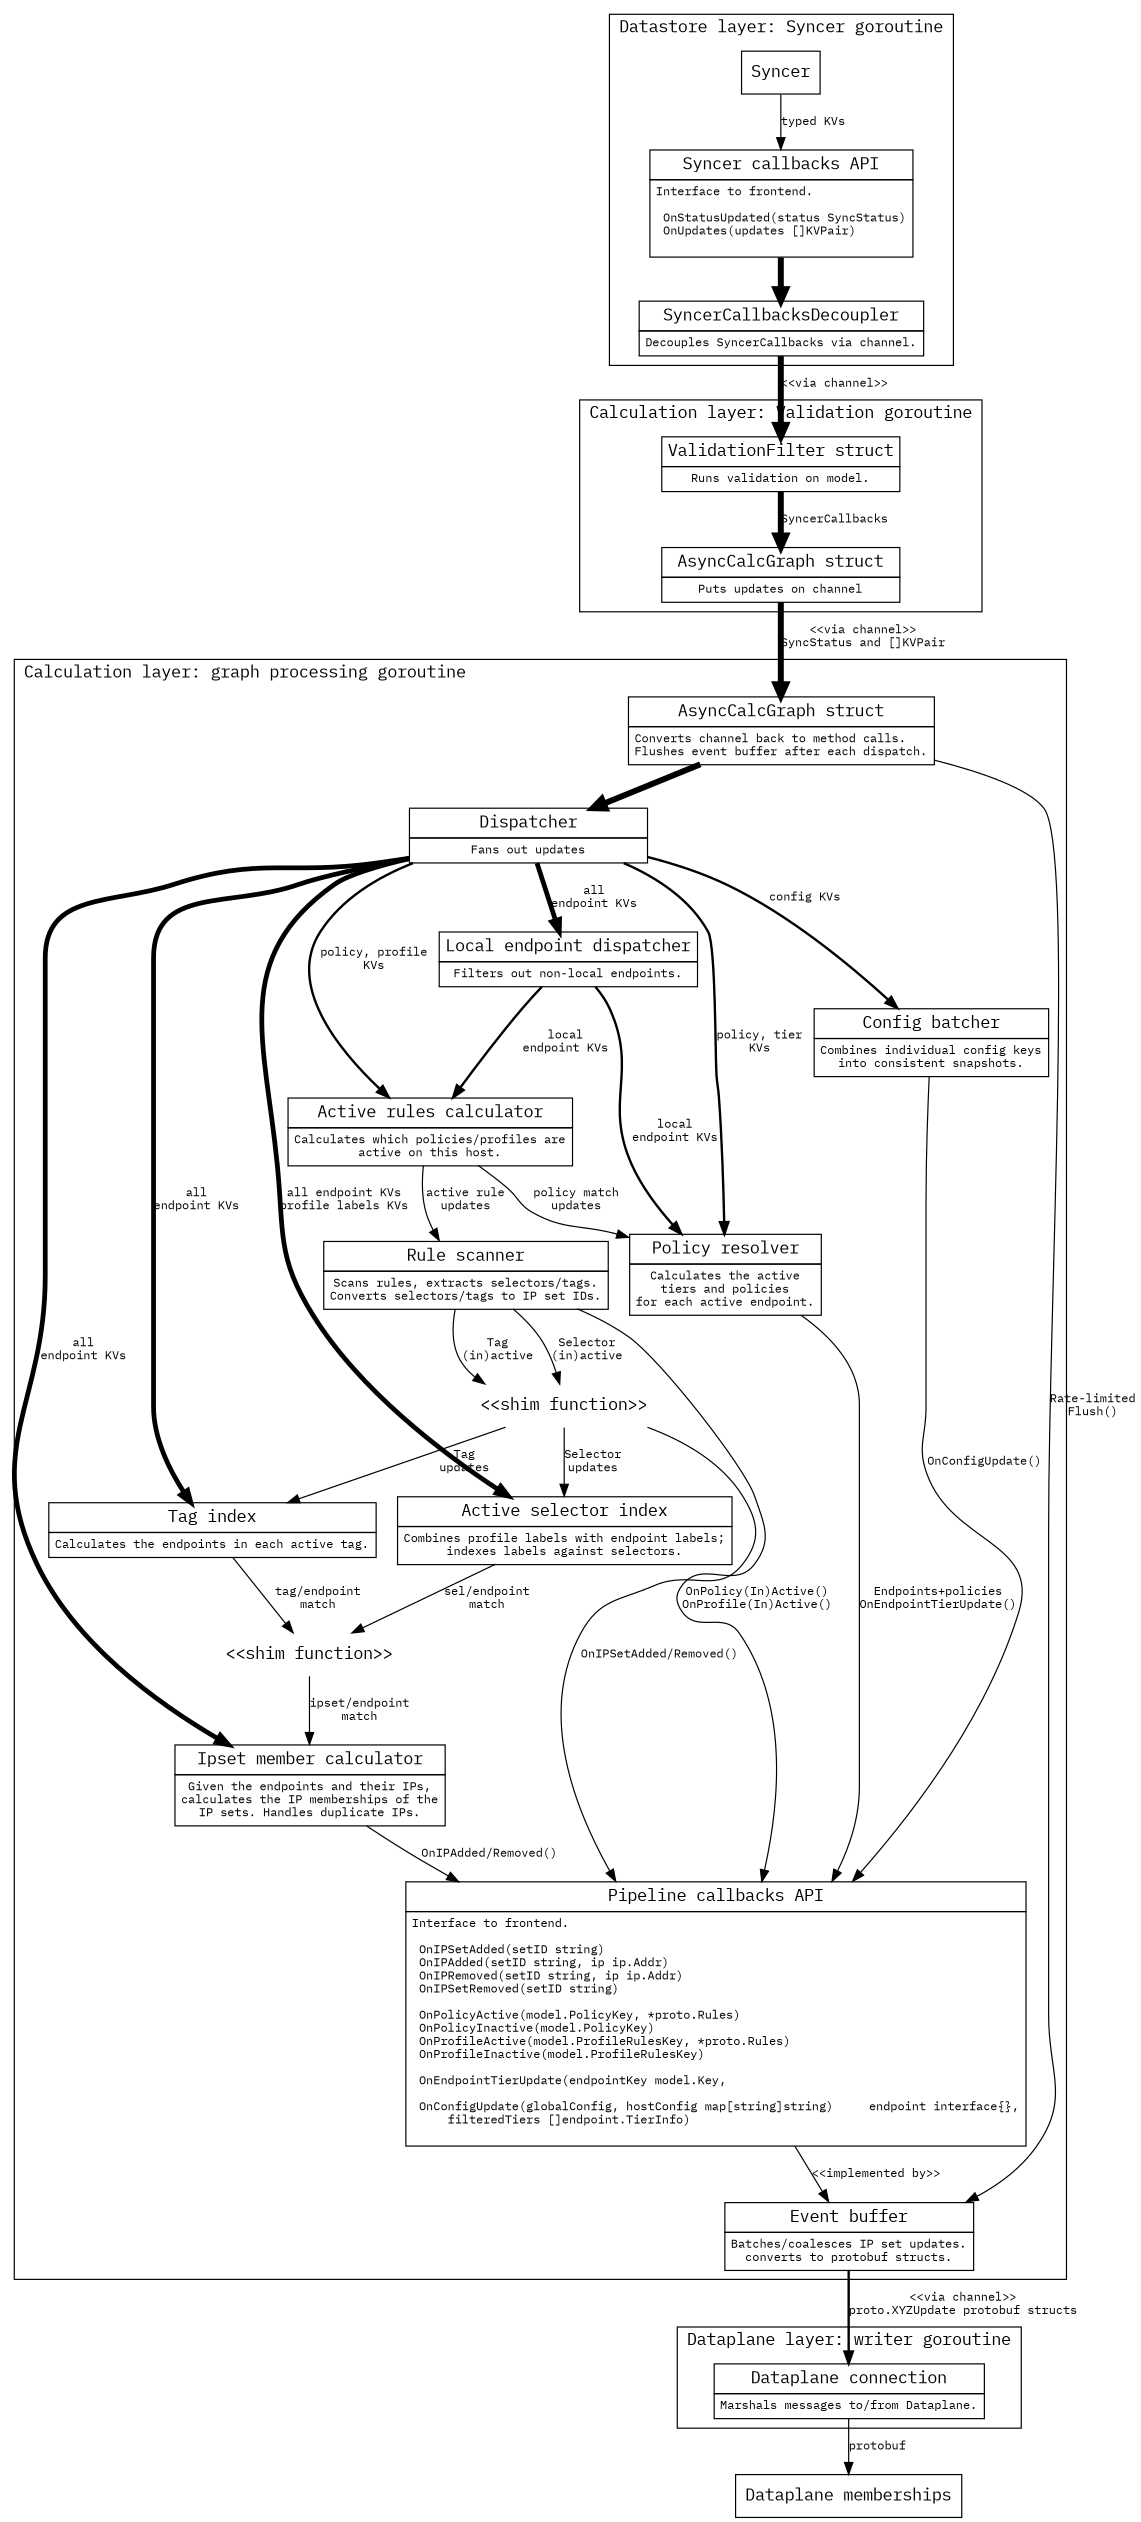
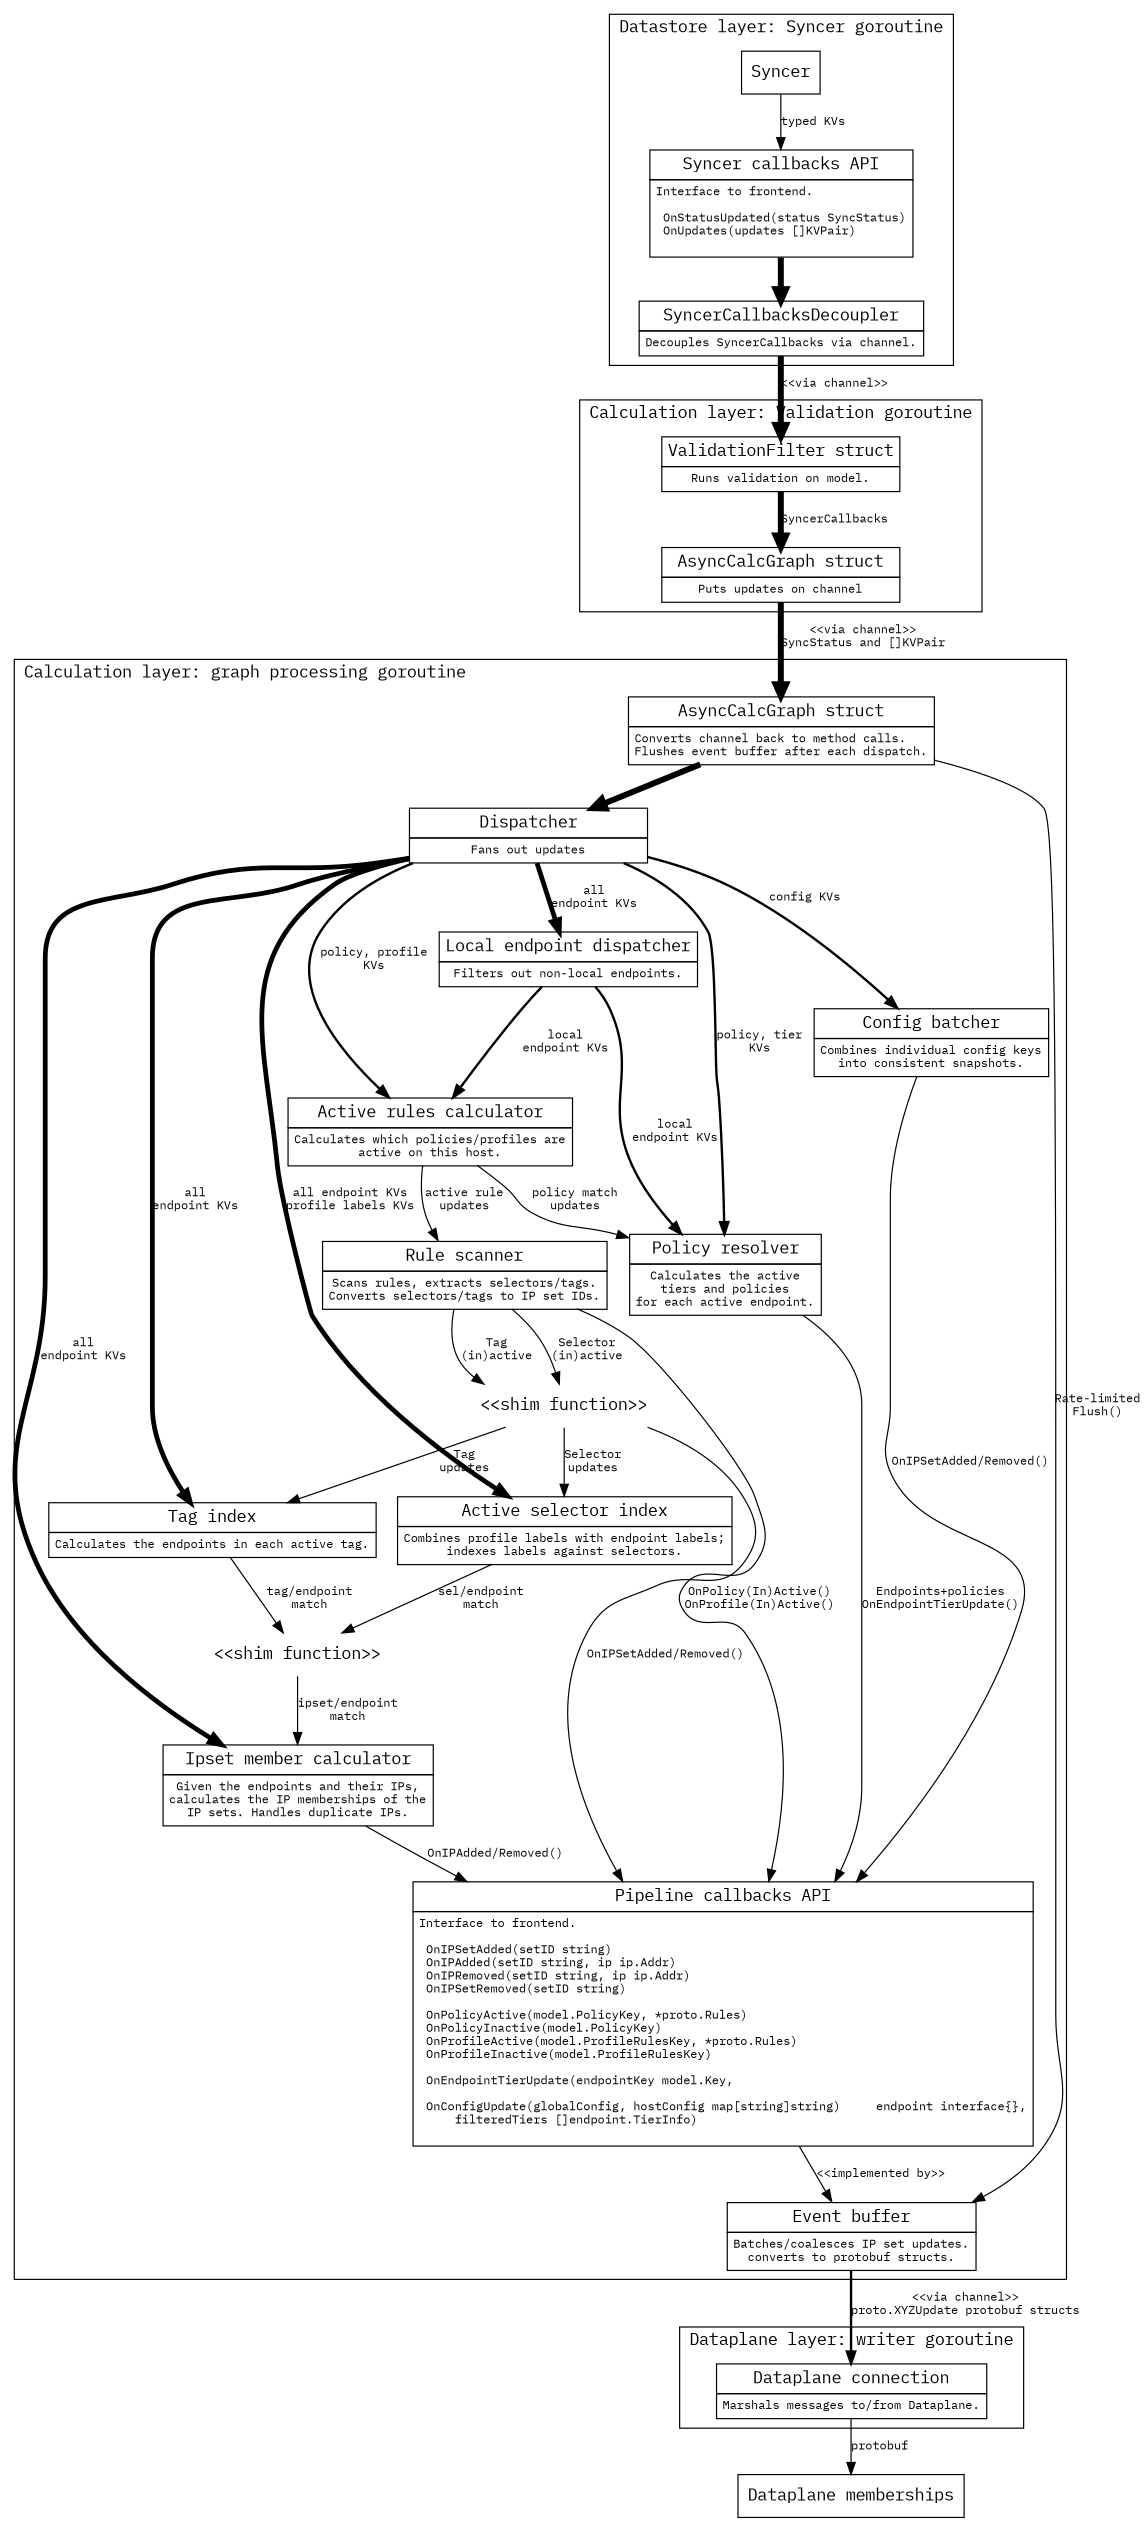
edge "Config batcher" -> "Pipeline callbacks API": label "OnConfigUpdate()" -> "OnIPSetAdded/Removed()"
